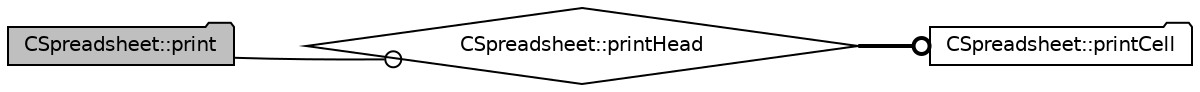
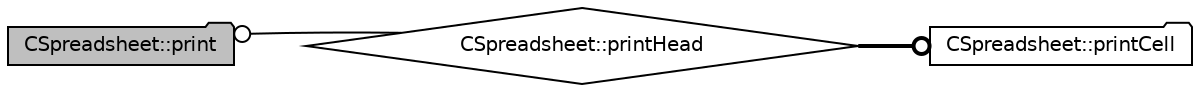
edge "CSpreadsheet::print" -> "CSpreadsheet::printHead": reversed
